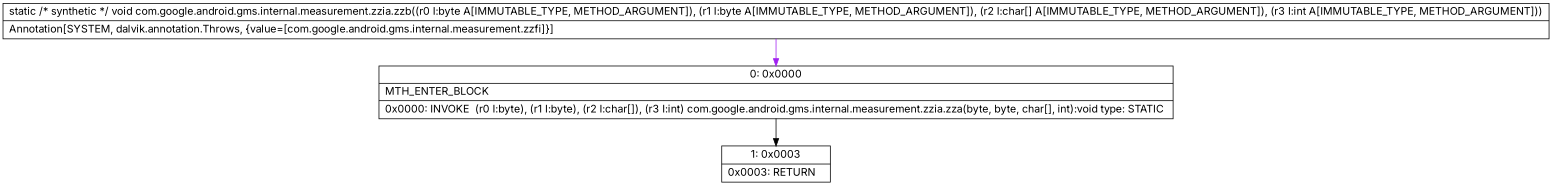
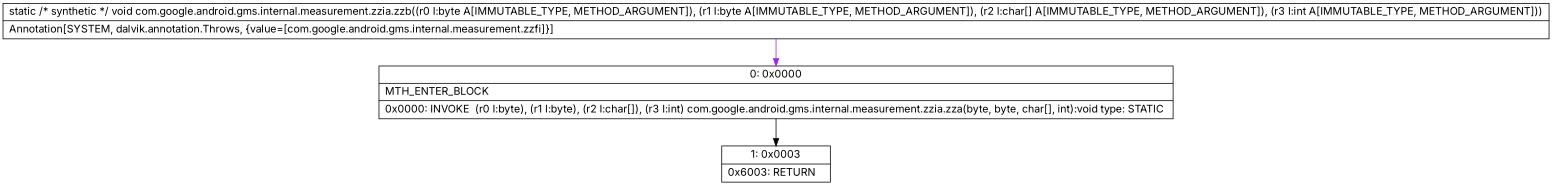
node "1: 0x0003": text "0x0003: RETURN" -> "0x6003: RETURN"
